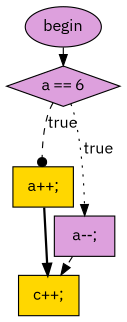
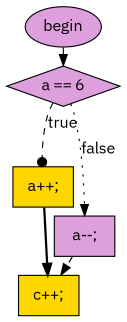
edge "a == 6" -> "a--;": label "true" -> "false"
